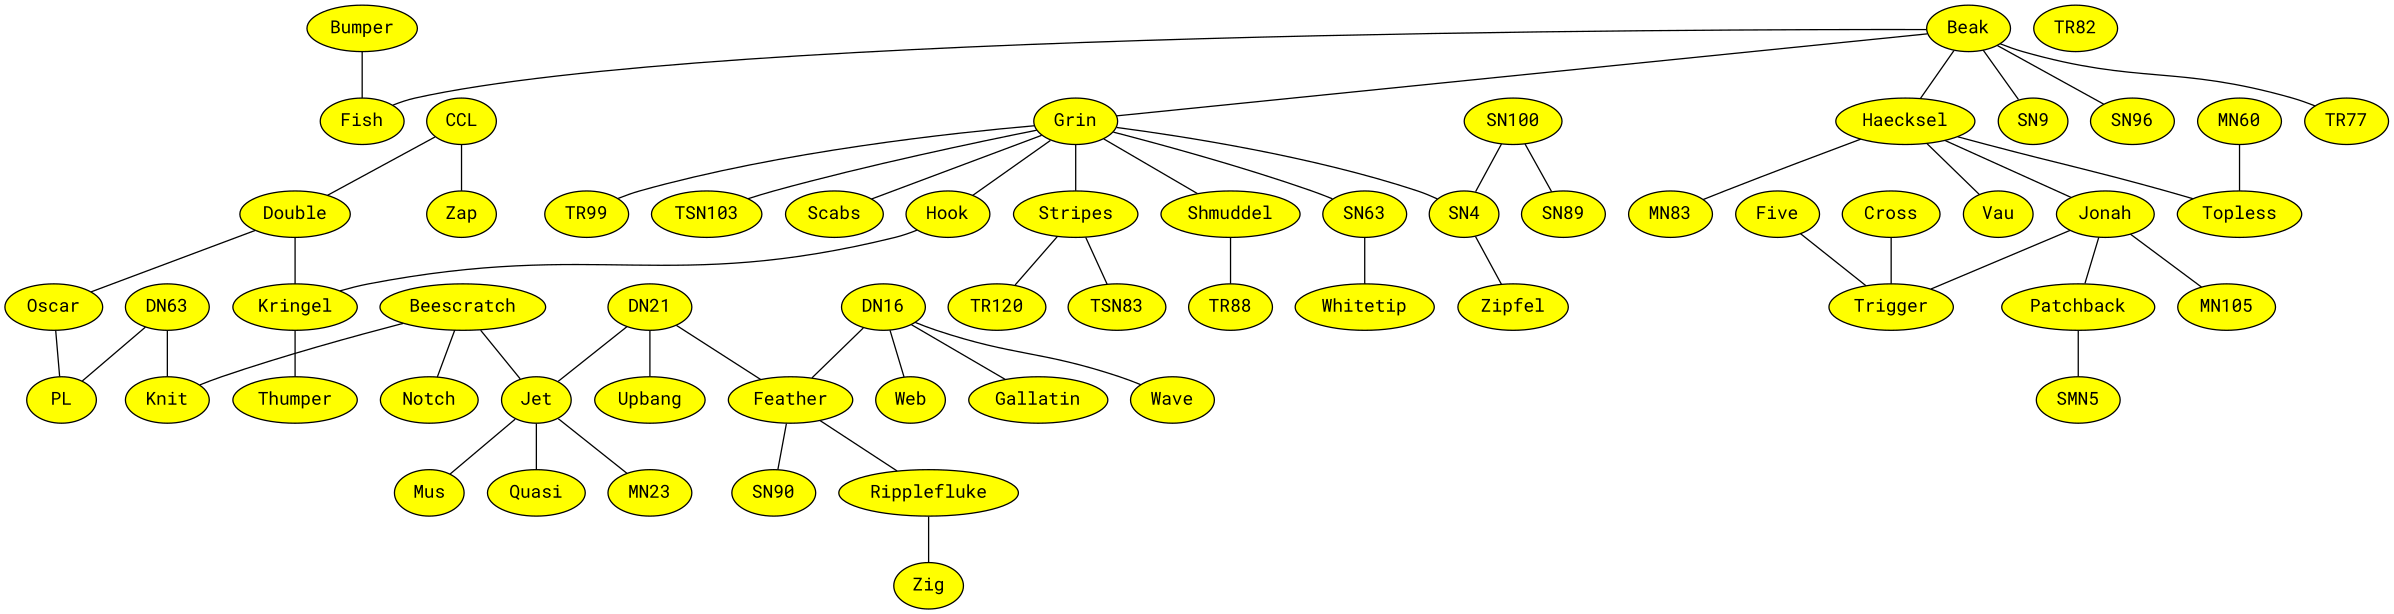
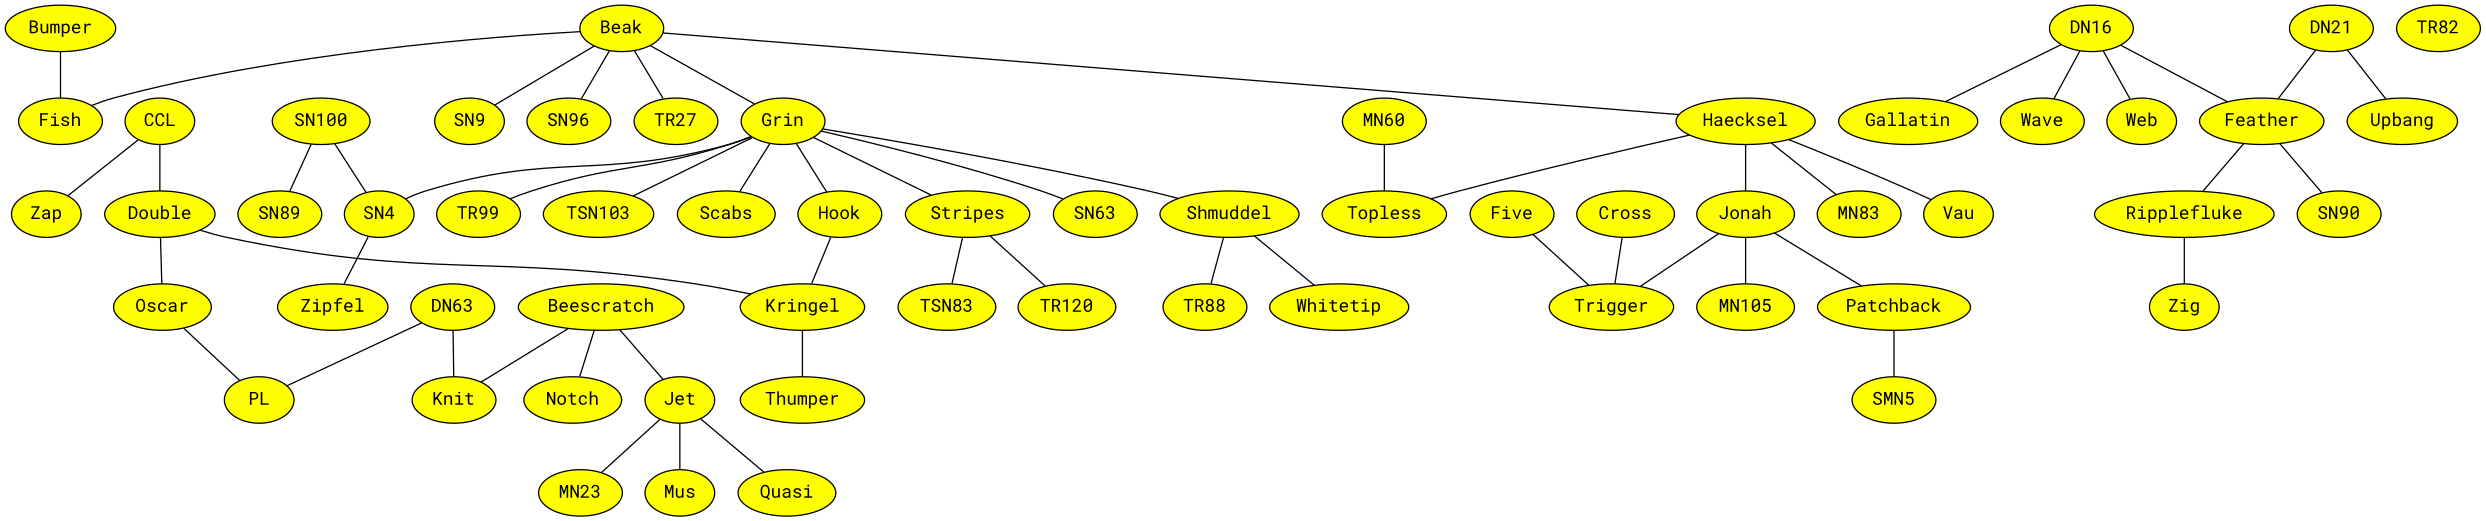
node "TR77": label "TR77" -> "TR27"
edge "SN63" -- "Whitetip": now "Shmuddel" -- "Whitetip"
edge "DN21" -- "Jet": removed
